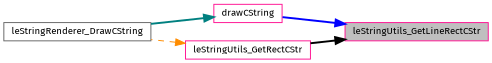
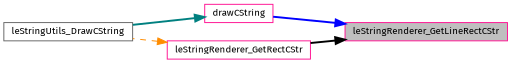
node "leStringRenderer_DrawCString": label "leStringRenderer_DrawCString" -> "leStringUtils_DrawCString"
node "leStringUtils_GetLineRectCStr": label "leStringUtils_GetLineRectCStr" -> "leStringRenderer_GetLineRectCStr"
node "leStringUtils_GetRectCStr": label "leStringUtils_GetRectCStr" -> "leStringRenderer_GetRectCStr"
